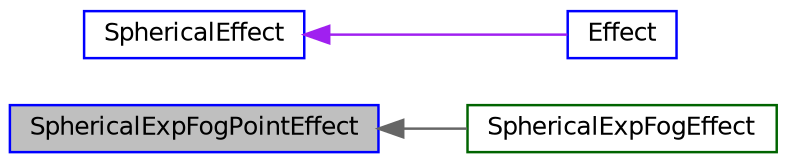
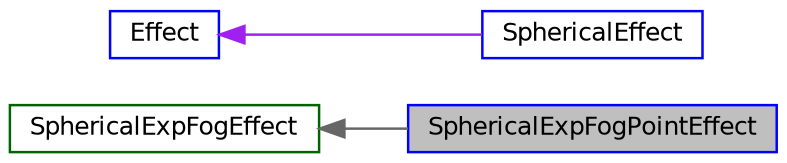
edge "Effect" -> "SphericalEffect": reversed
edge "SphericalExpFogEffect" -> "SphericalExpFogPointEffect": reversed
